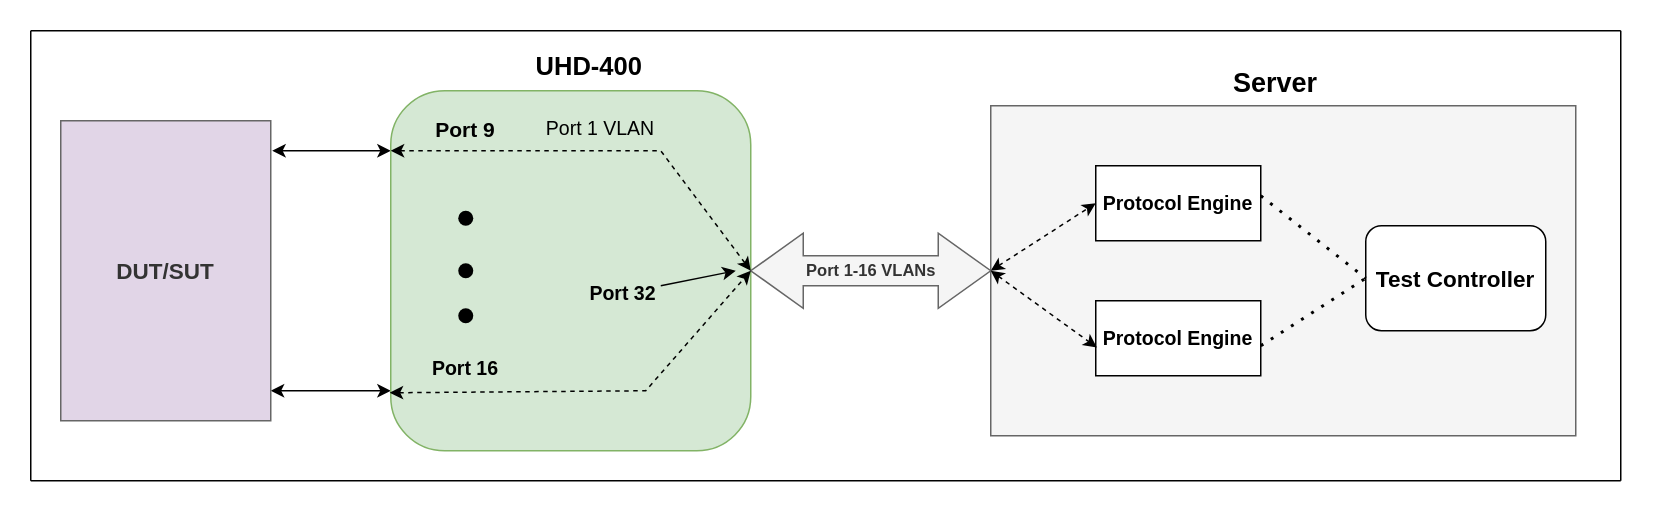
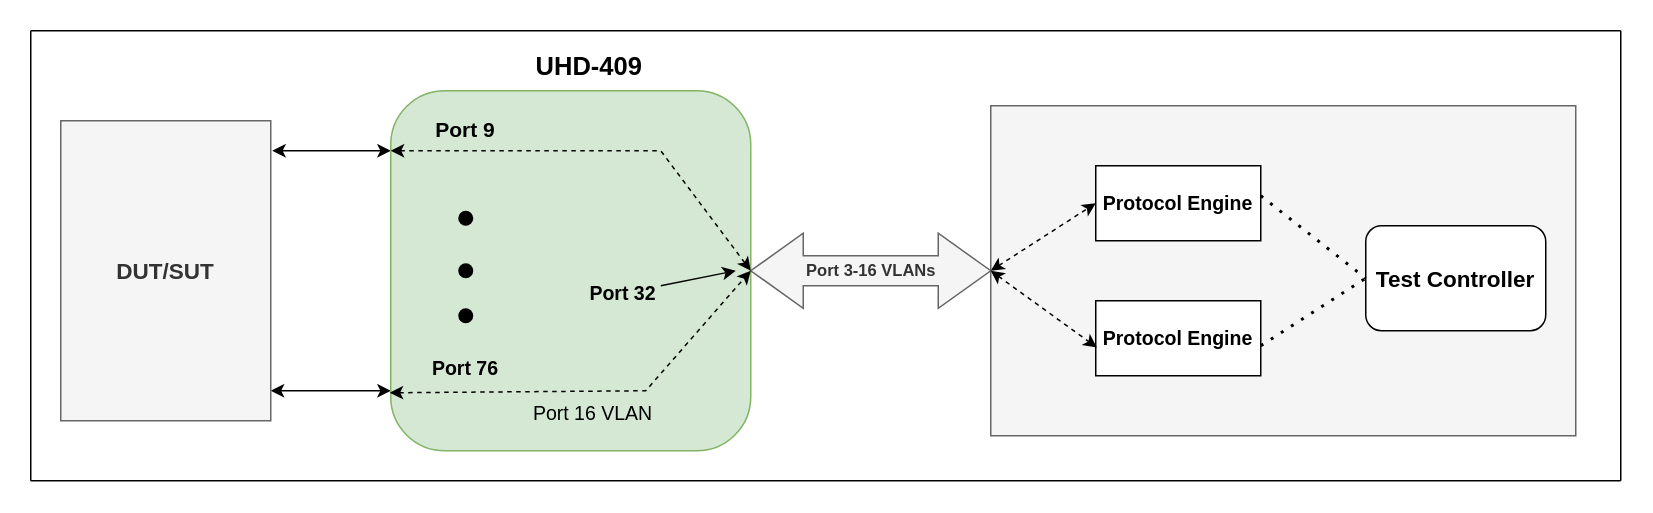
node "UHD-400": label "UHD-400" -> "UHD-409"
node "Server": removed
node "Port 1 VLAN": removed
node "DUT/SUT": fillcolor #e1d5e7 -> #f5f5f5
node "Port 1-16 VLANs": label "Port 1-16 VLANs" -> "Port 3-16 VLANs"
node "Port 16": label "Port 16" -> "Port 76"
node "Port 16 VLAN": added
